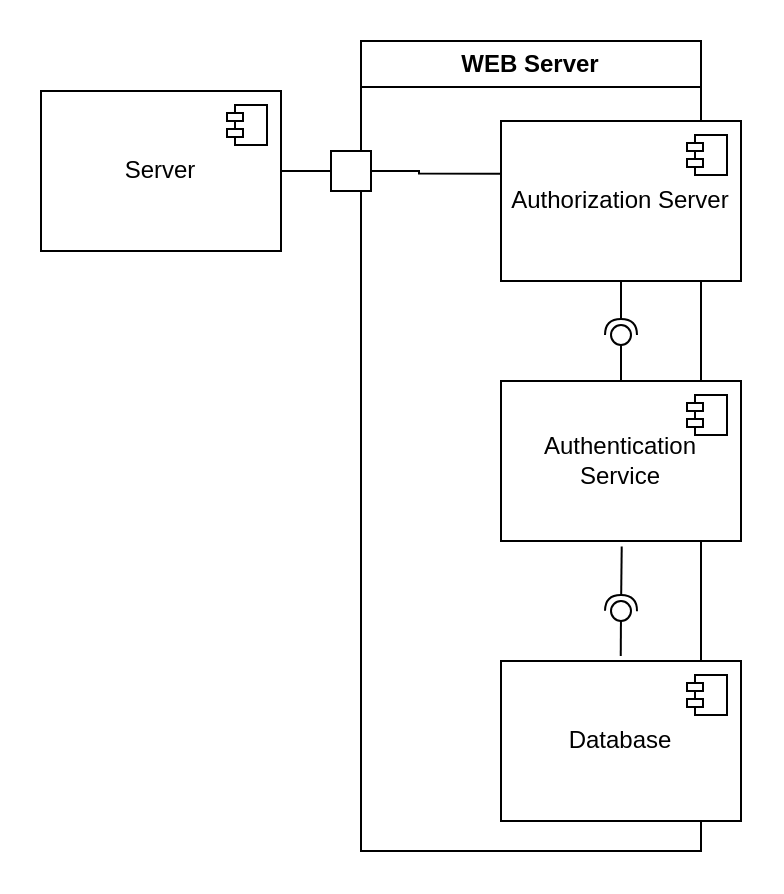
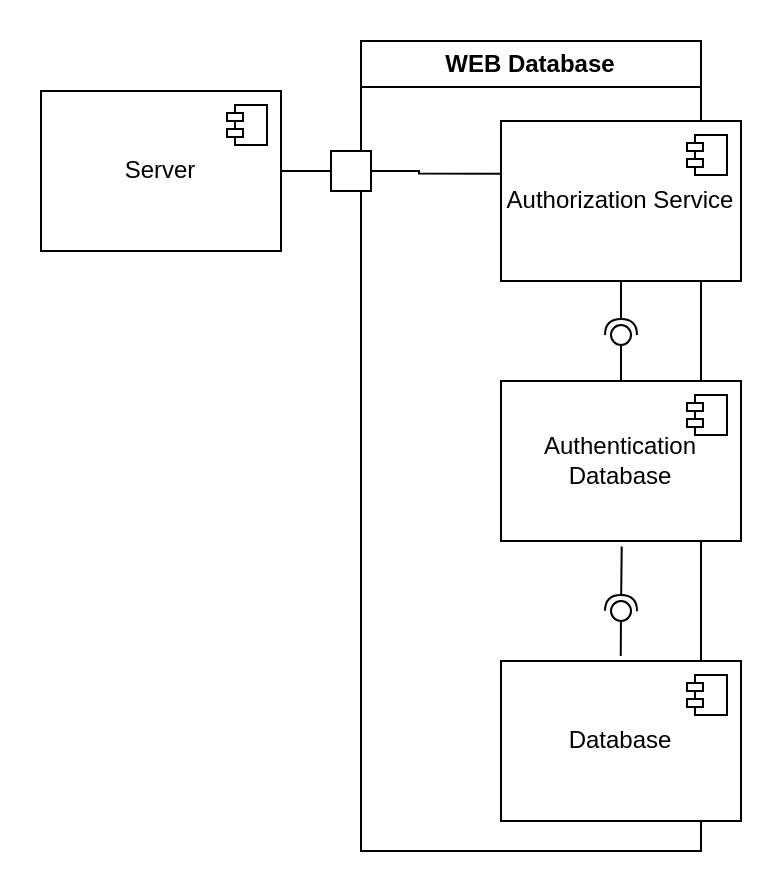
node "WEB Server": label "WEB Server" -> "WEB Database"
node "Authorization Server": label "Authorization Server" -> "Authorization Service"
node "Authentication Service": label "Authentication Service" -> "Authentication Database"
